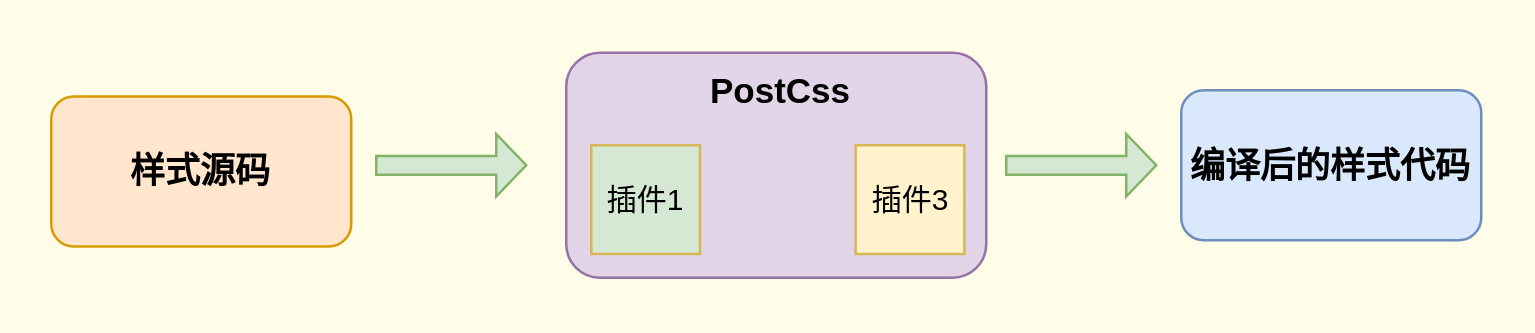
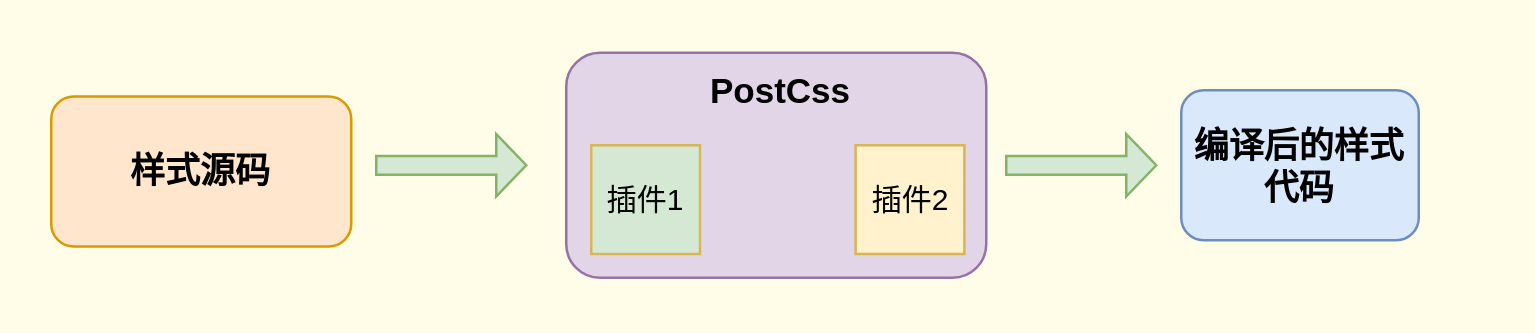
node "编译后的样式代码": size 300x150 -> 238x150
node "插件3": label "插件3" -> "插件2"
